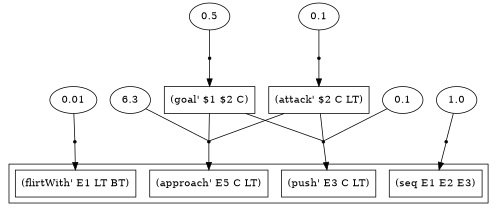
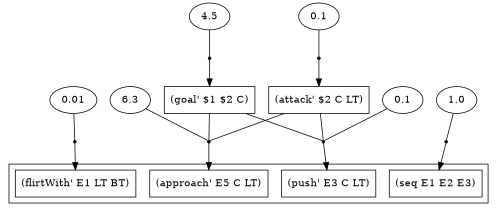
node "0.5": label "0.5" -> "4.5"
